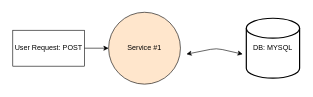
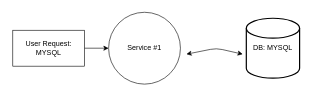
node "User Request: POST": label "User Request: POST" -> "User Request: MYSQL"
node "Service #1": fillcolor #ffe6cc -> #ffffff
